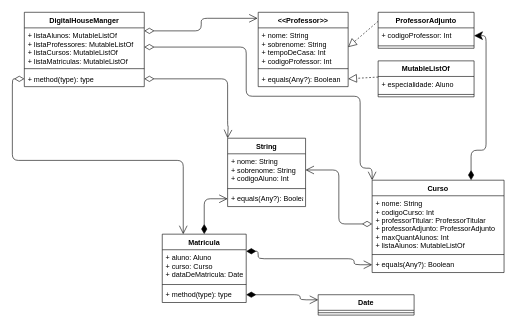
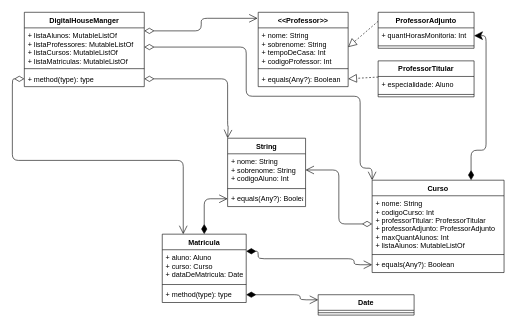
node "+ codigoProfessor: Int": label "+ codigoProfessor: Int" -> "+ quantHorasMonitoria: Int"
node "MutableListOf": label "MutableListOf" -> "ProfessorTitular"
